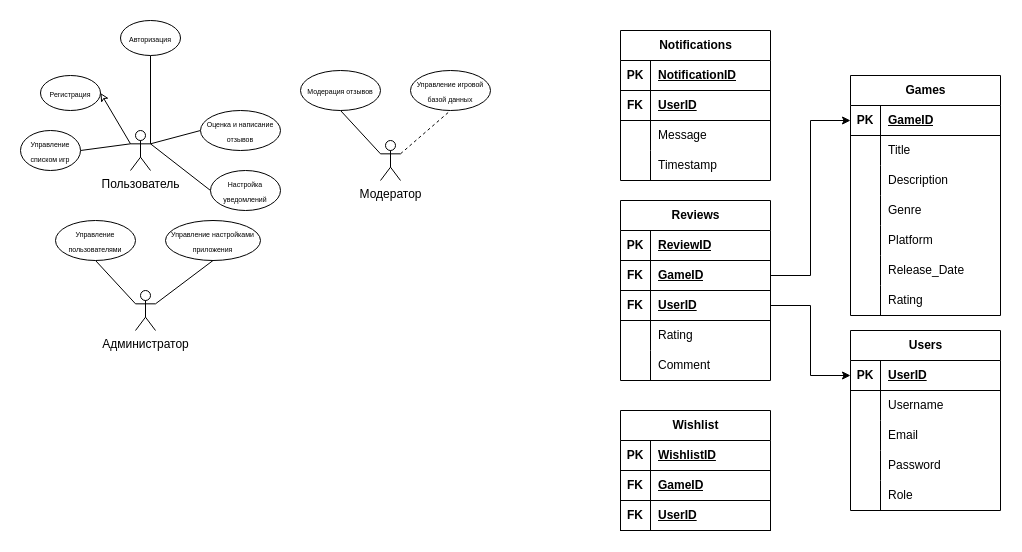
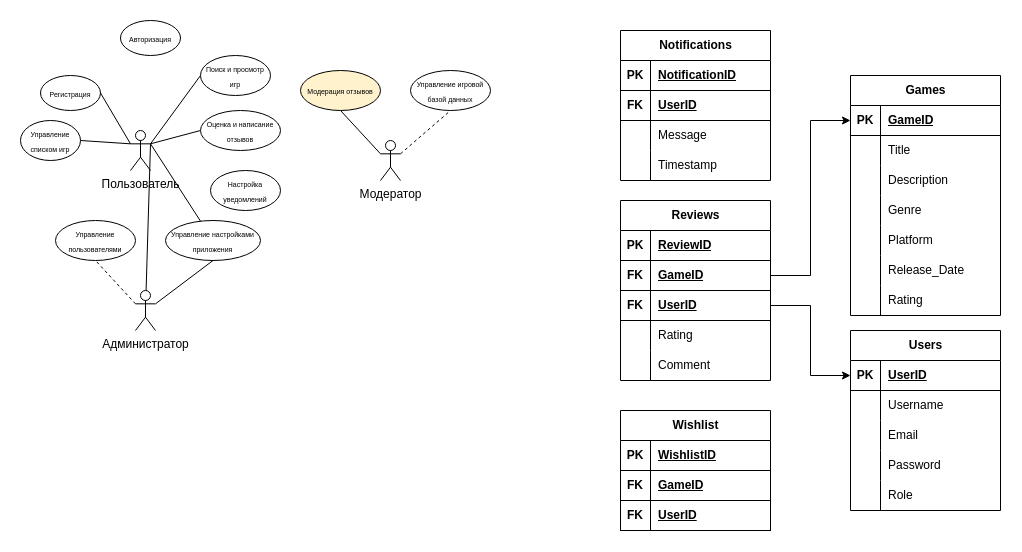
node "Поиск и просмотр игр": added
node "Модерация отзывов": fillcolor #ffffff -> #fff2cc
edge "Авторизация" -- "Пользователь": now "Управление настройками приложения" -- "Пользователь"
edge "Пользователь" -> "Регистрация": arrowhead classic -> none
edge "Поиск и просмотр игр" -- "Пользователь": added
node "Управление списком игр": moved (51, 151) -> (51, 141)
edge "Пользователь" -- "Настройка уведомлений": now "Пользователь" -- "Администратор"
edge "Управление пользователями" -- "Администратор": style solid -> dashed
